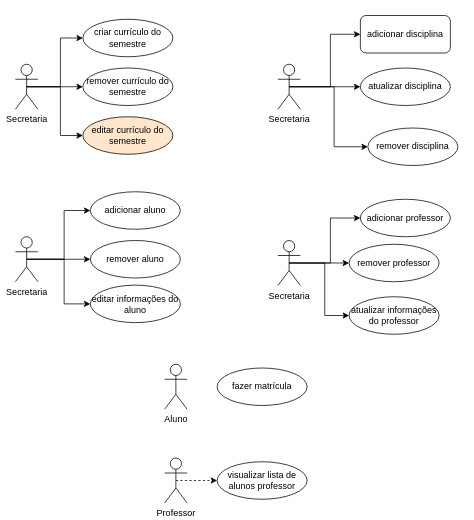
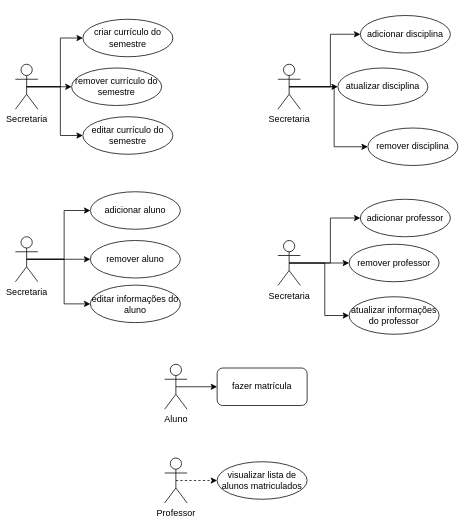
node "adicionar disciplina": shape rounded rectangle -> ellipse
node "remover currículo do semestre": moved (128, 87) -> (117, 87)
node "atualizar disciplina": moved (405, 87) -> (383, 87)
node "editar currículo do semestre": fillcolor #ffe6cc -> #ffffff
edge "Aluno" -> "fazer matrícula": added
node "fazer matrícula": shape ellipse -> rounded rectangle
node "visualizar lista de alunos professor": label "visualizar lista de alunos professor" -> "visualizar lista de alunos matriculados"
